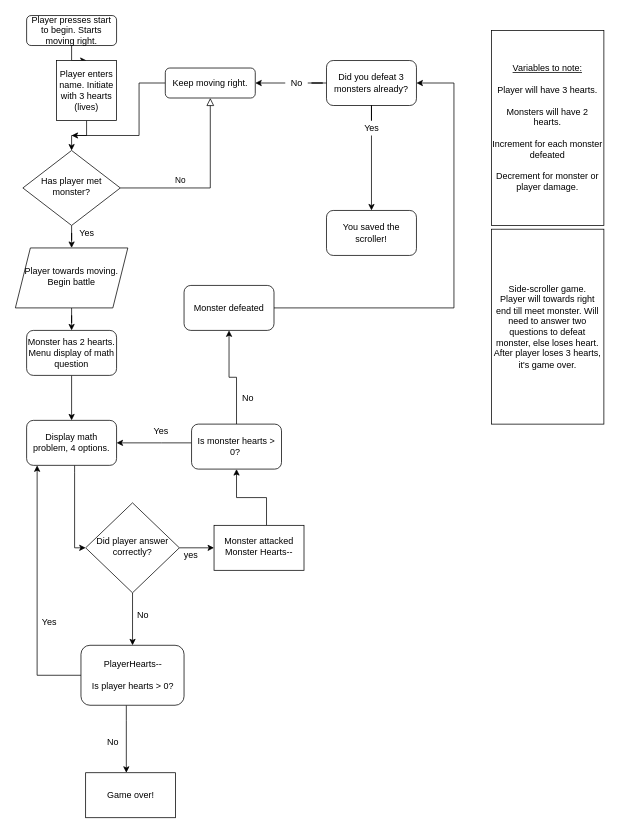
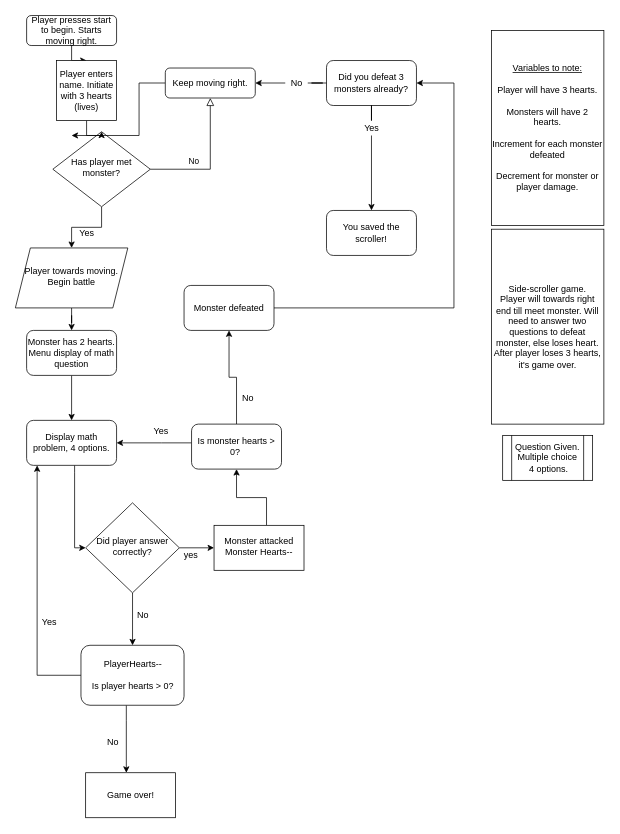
node "Has player met monster?": moved (72, 188) -> (102, 169)
node "Question Given. Multiple choice 4 options.": added
